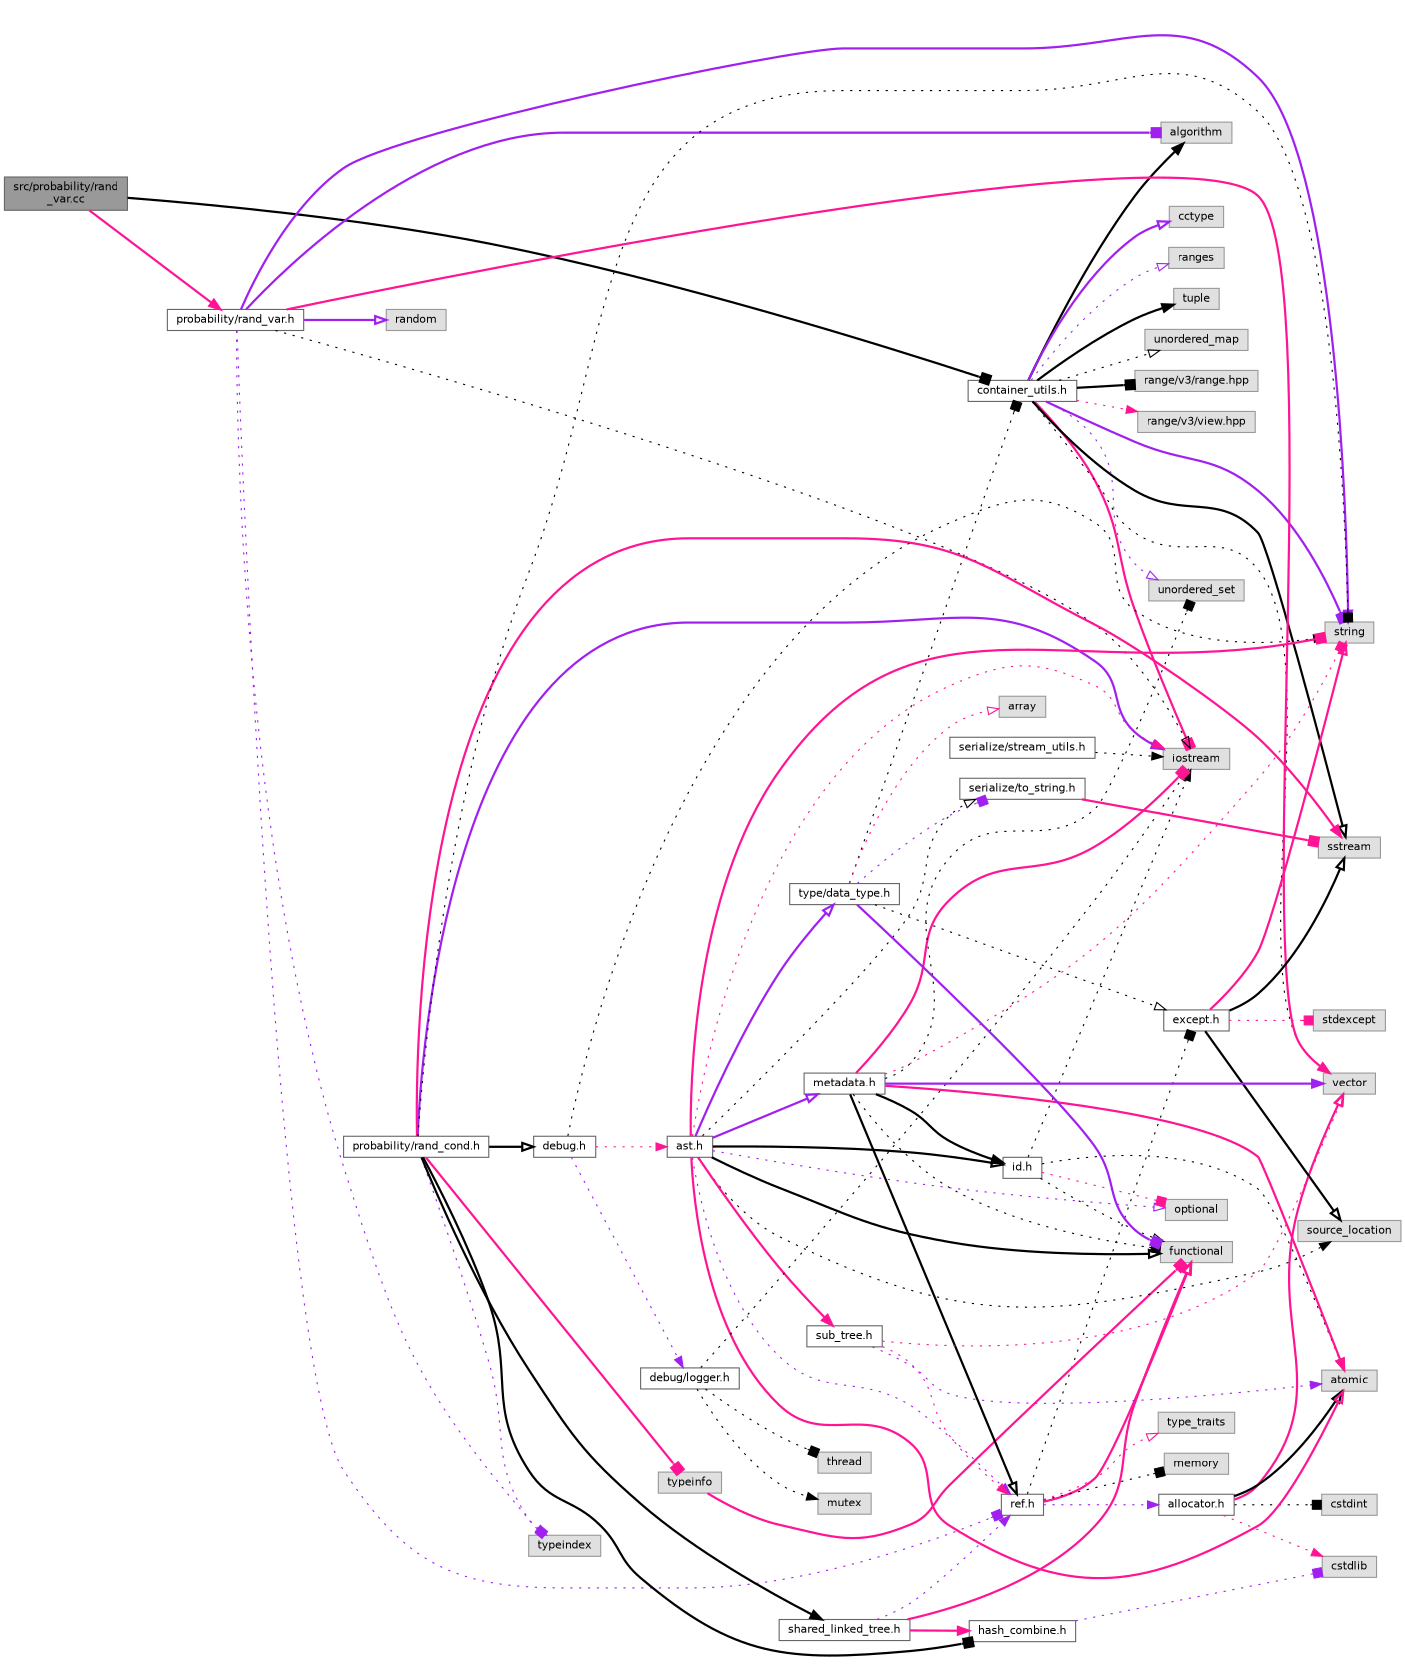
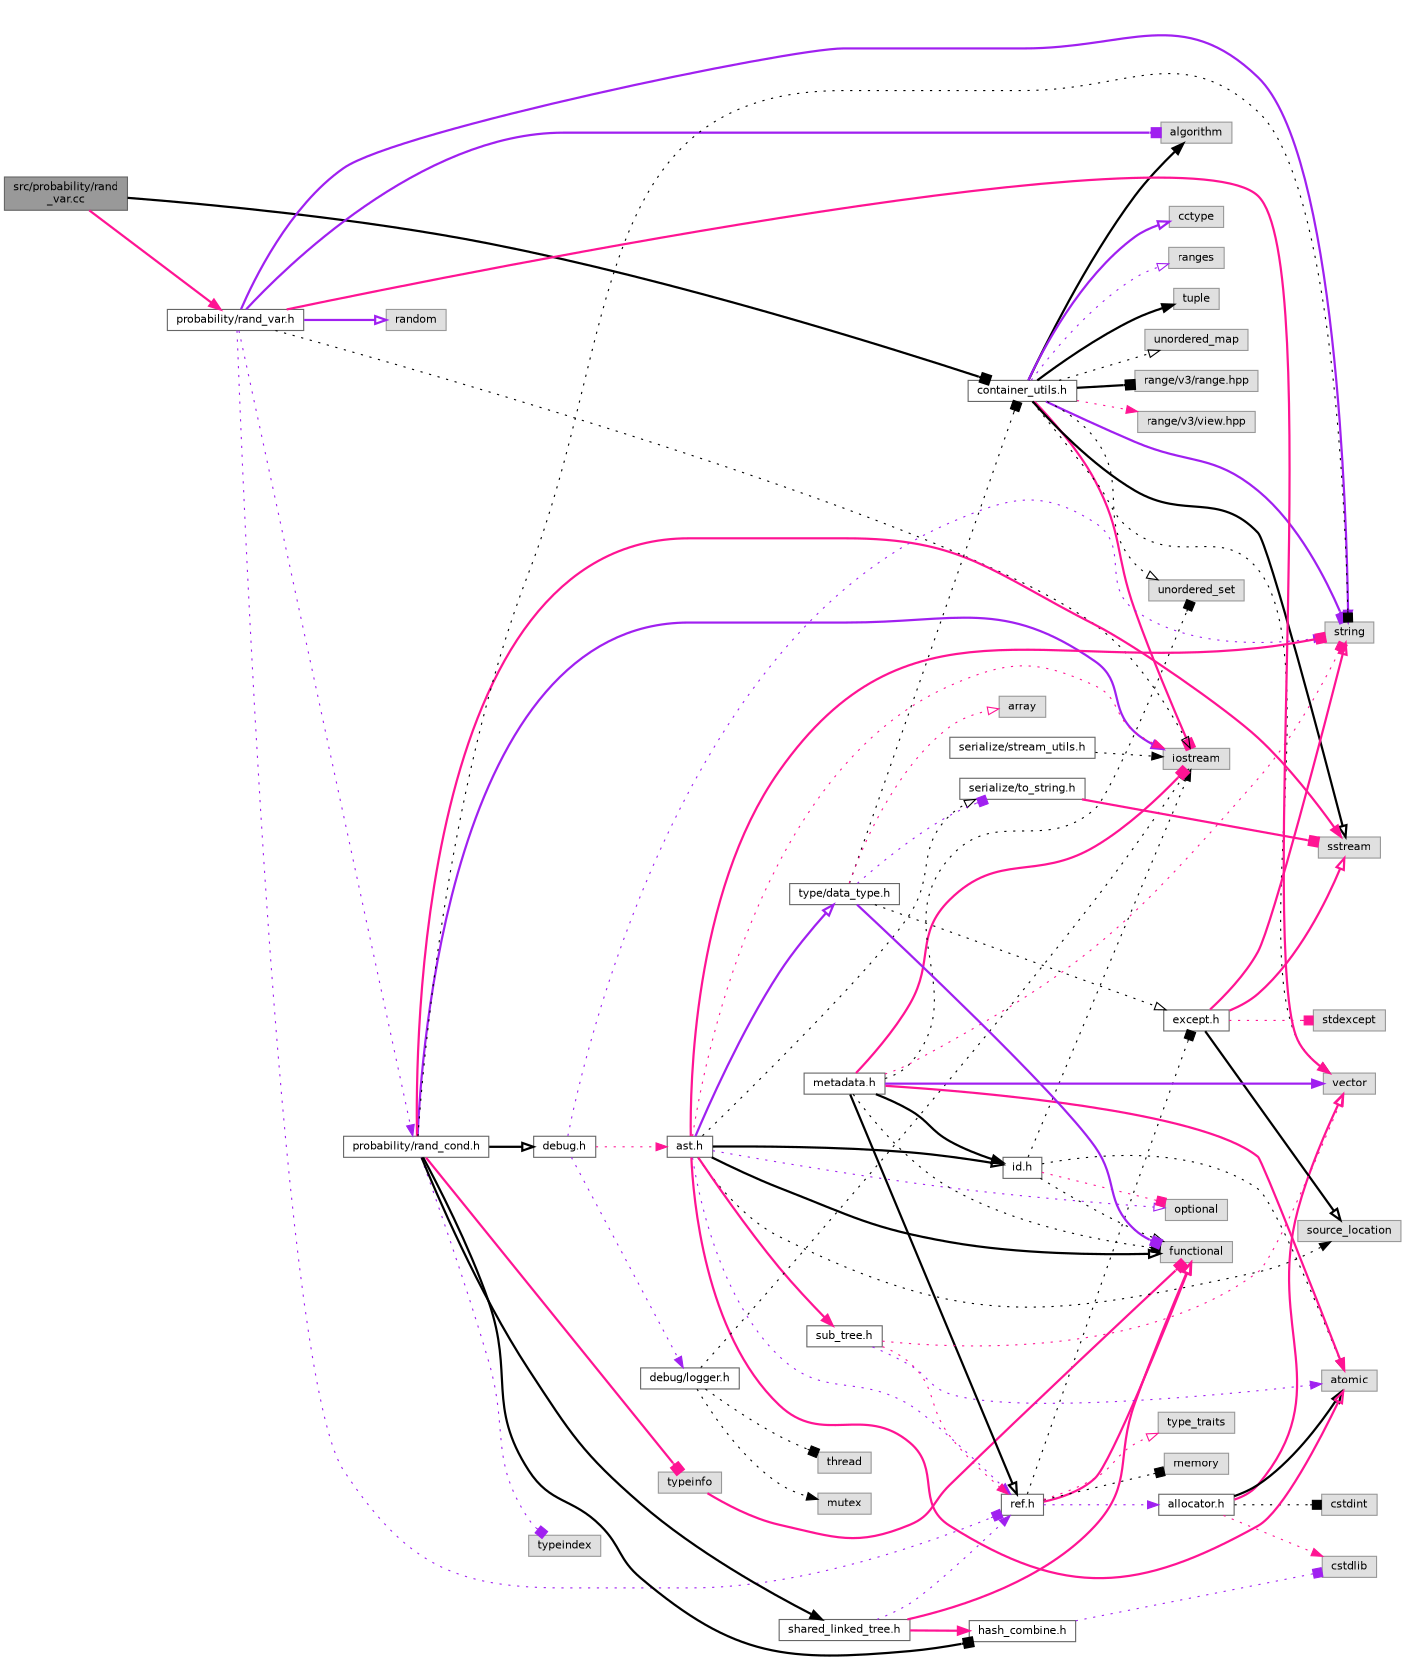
edge "container_utils.h" -> "unordered_set": color purple -> black
edge "debug.h" -> "string": color black -> purple
edge "except.h" -> "sstream": color black -> deeppink
edge "probability/rand_var.h" -> "typeindex": now "probability/rand_var.h" -> "probability/rand_cond.h"
edge "ast.h" -> "metadata.h": removed
